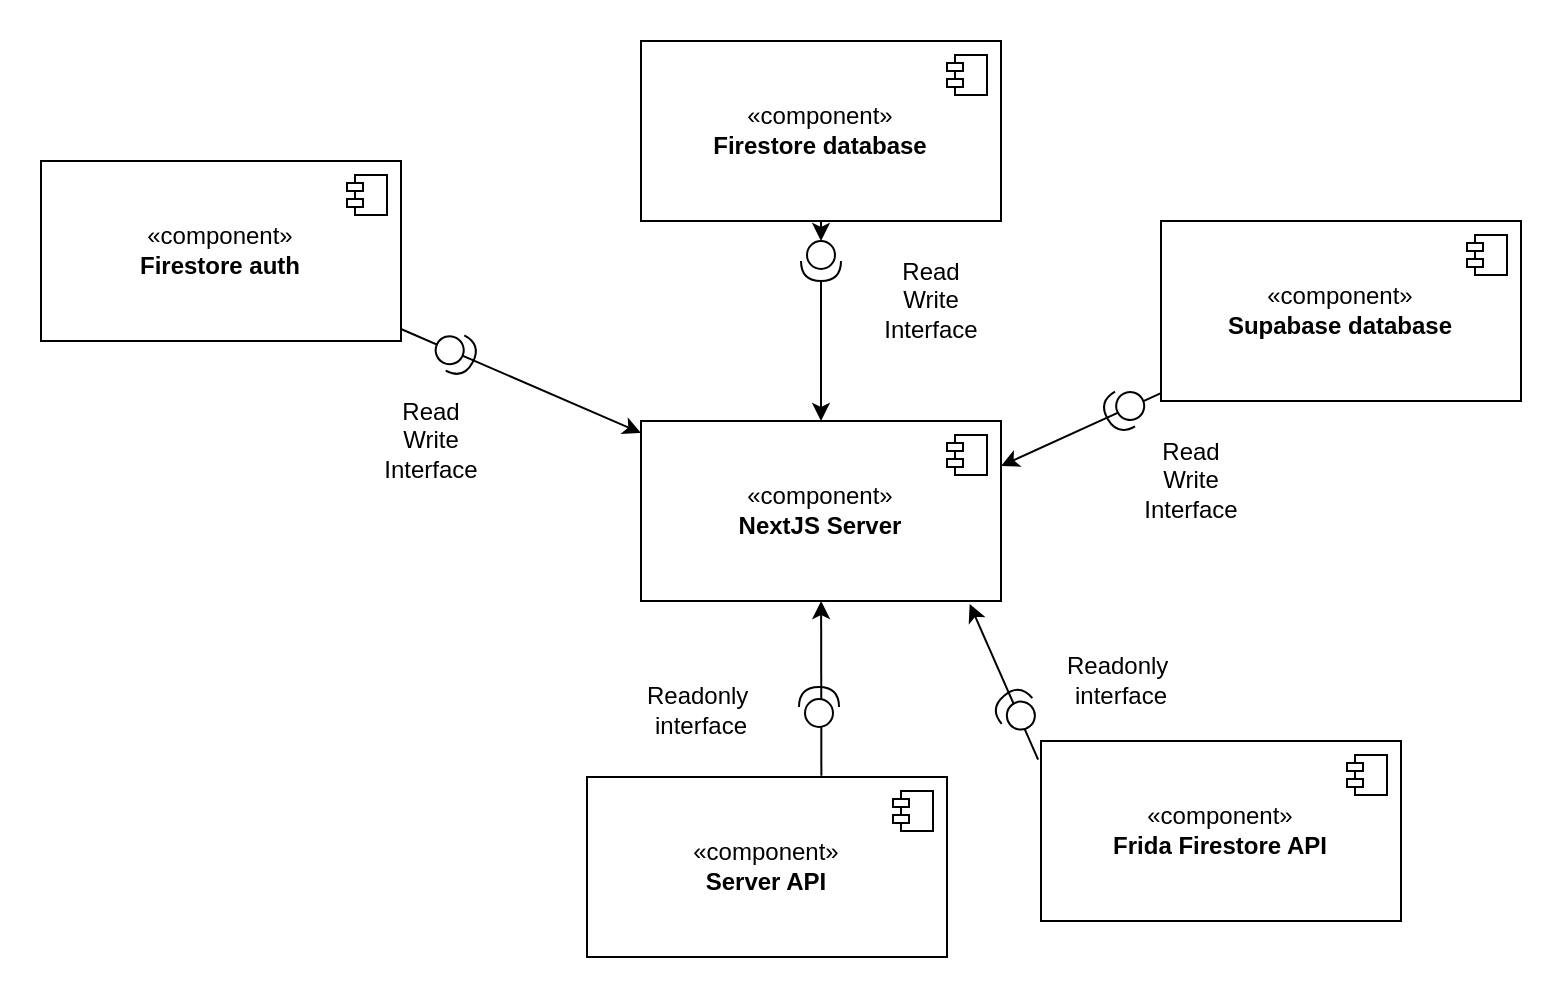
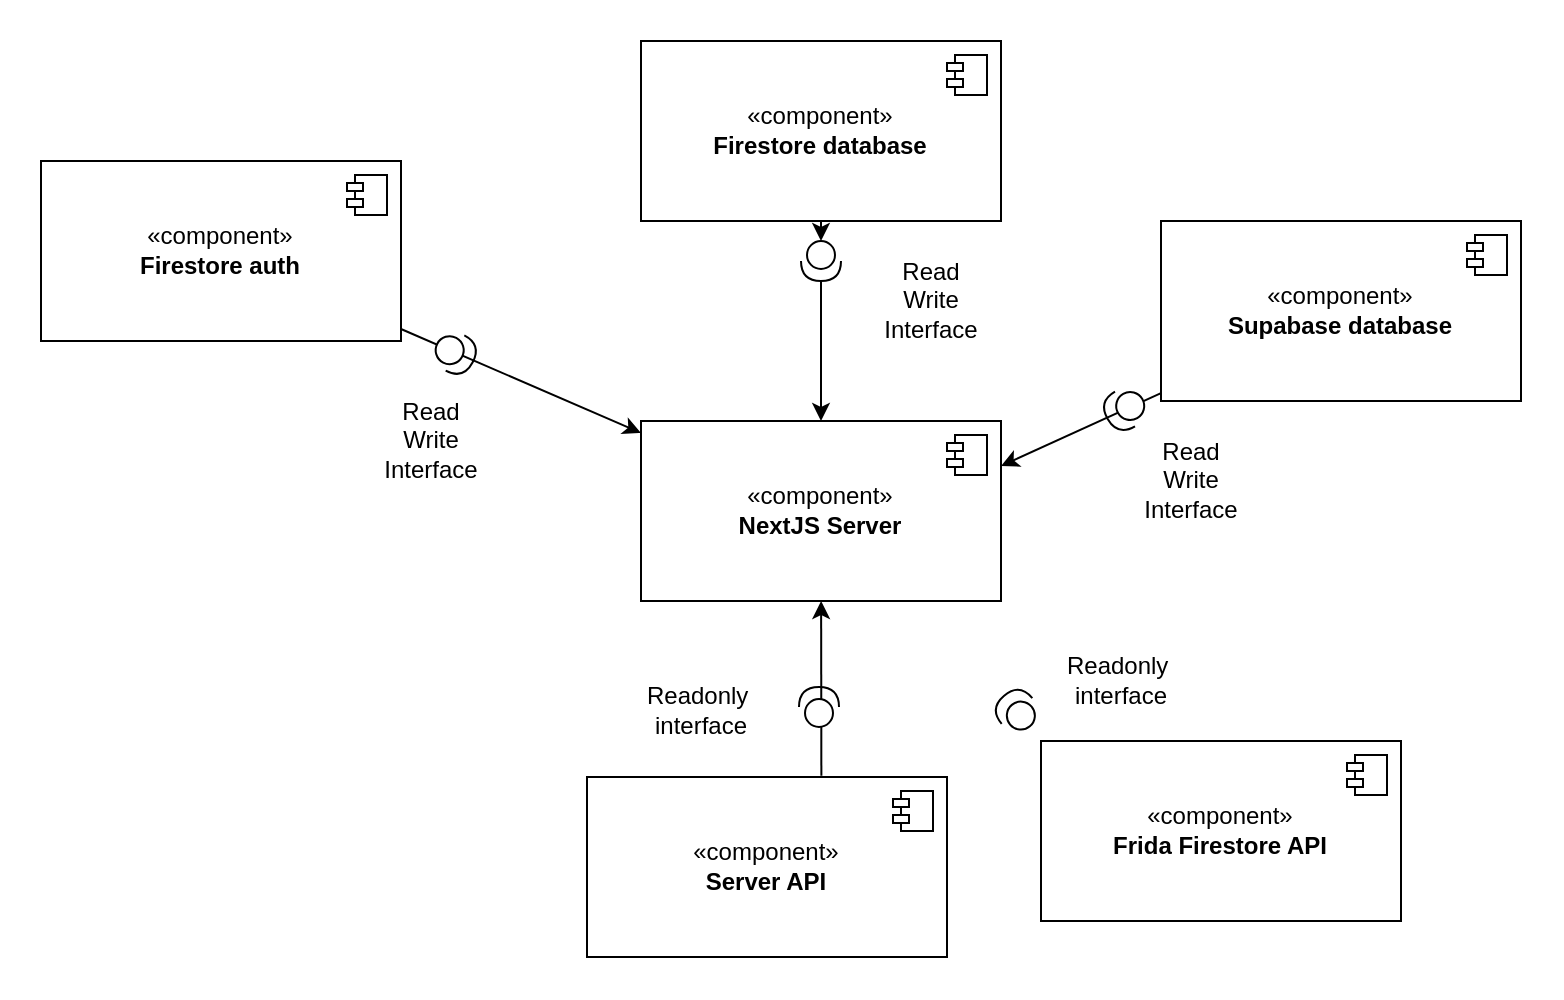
edge "«component» Frida Firestore API" -> "«component» NextJS Server": removed
